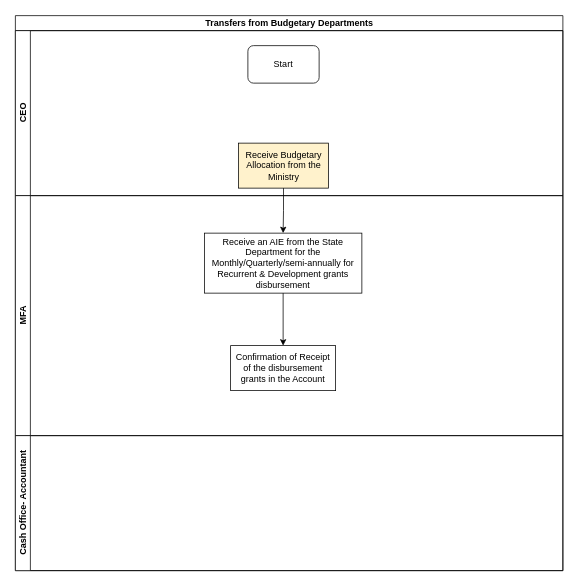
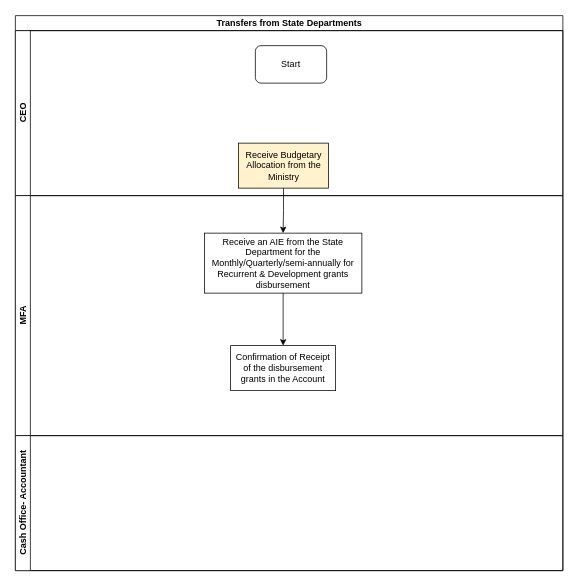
node "Transfers from Budgetary Departments": label "Transfers from Budgetary Departments" -> "Transfers from State Departments"
node "Start": moved (284, 64) -> (291, 64)
